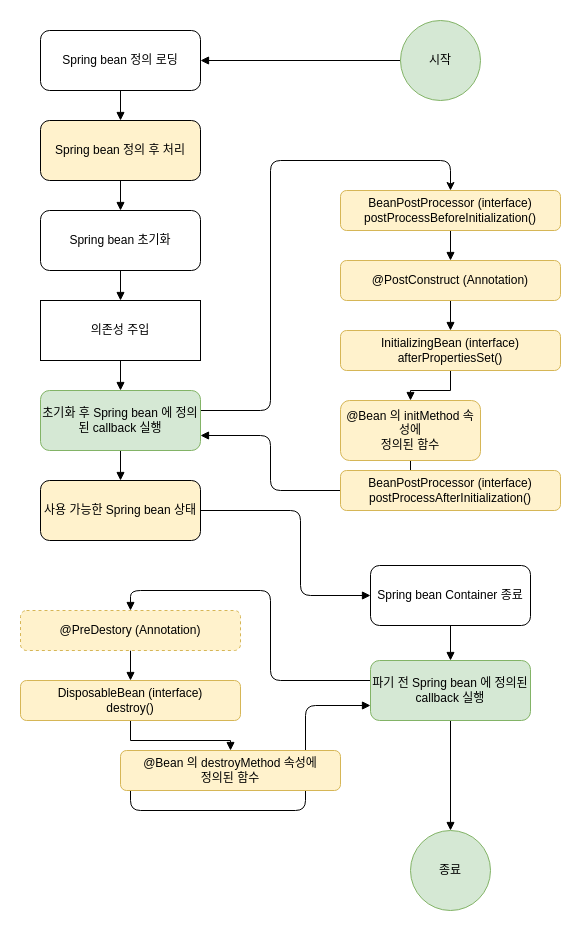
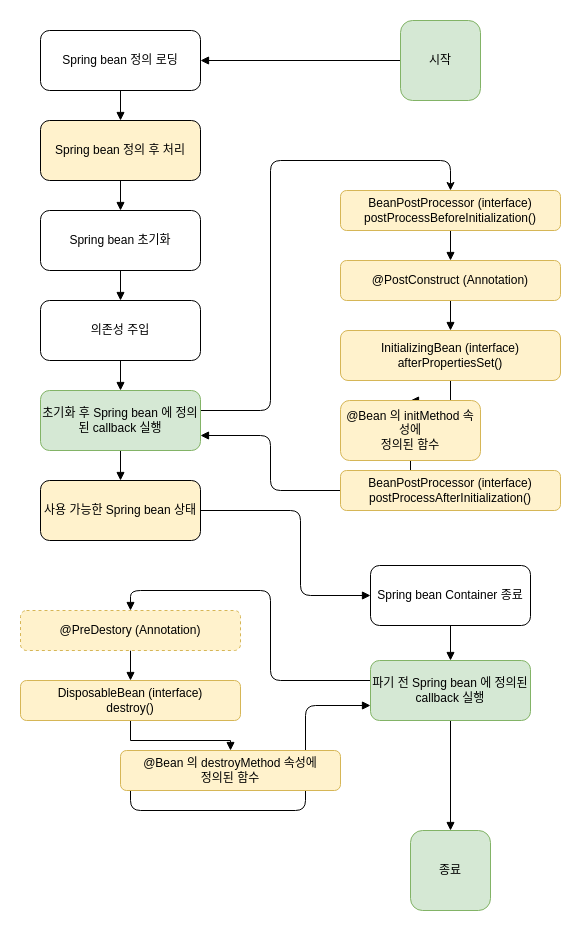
node "시작": shape ellipse -> rounded rectangle
node "의존성 주입": shape rectangle -> rounded rectangle
node "InitializingBean (interface) afterPropertiesSet()": size 220x40 -> 220x50
node "종료": shape ellipse -> rounded rectangle
